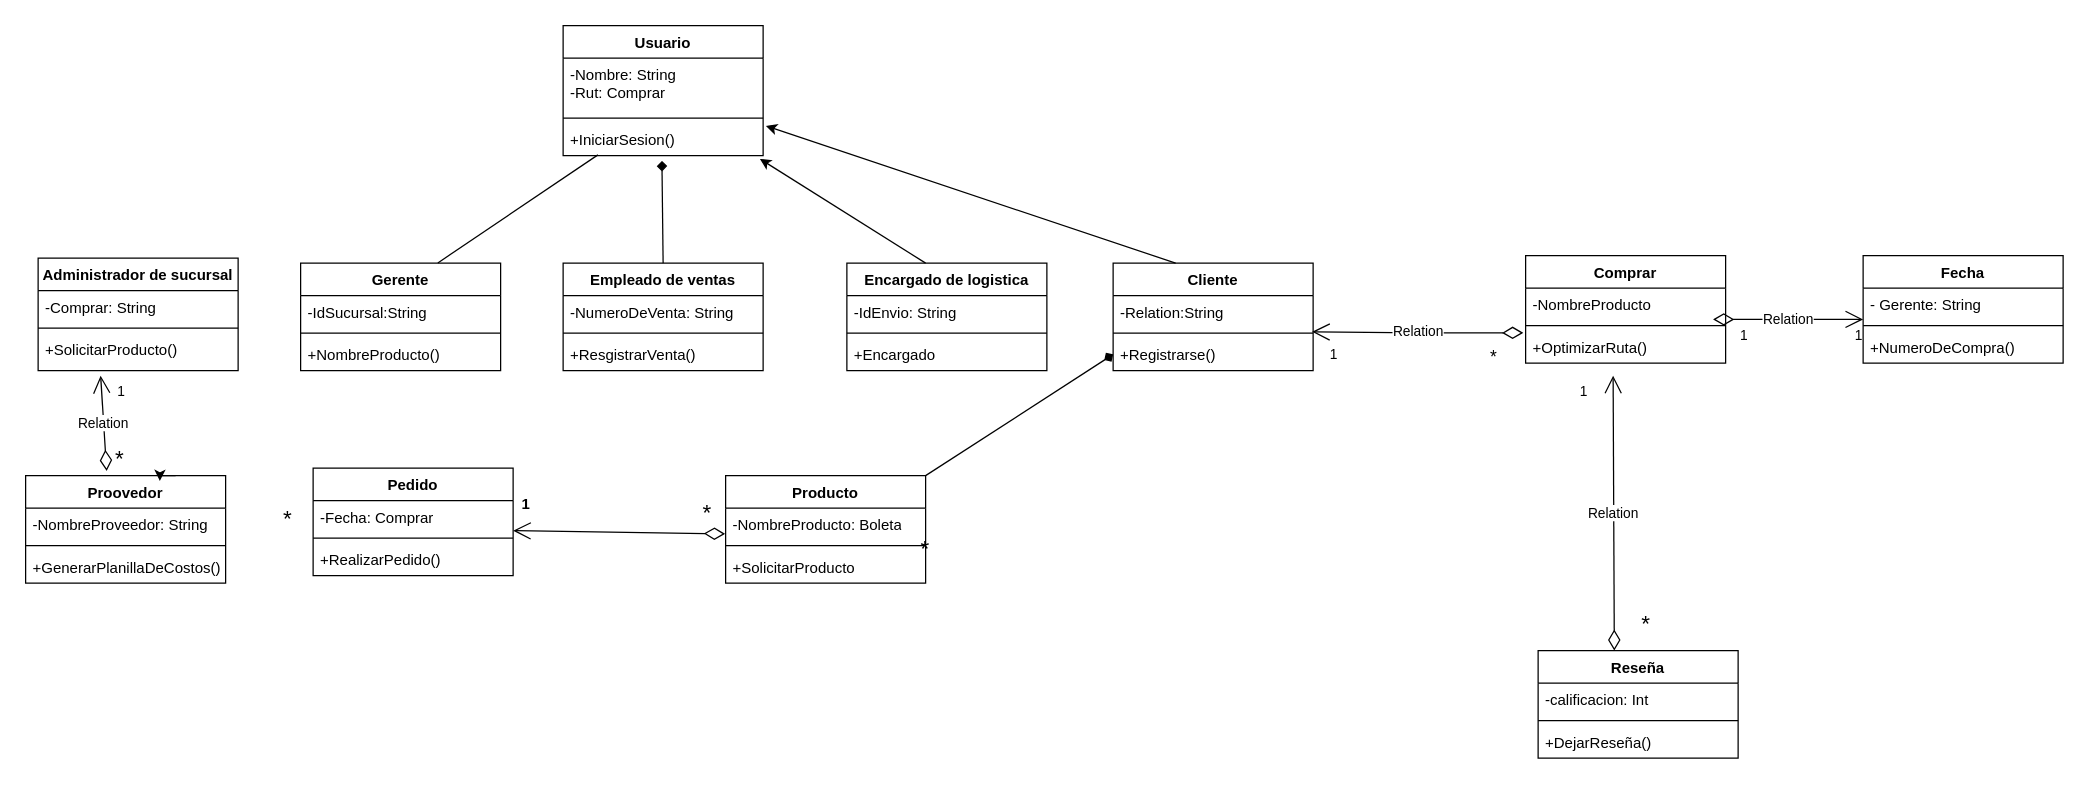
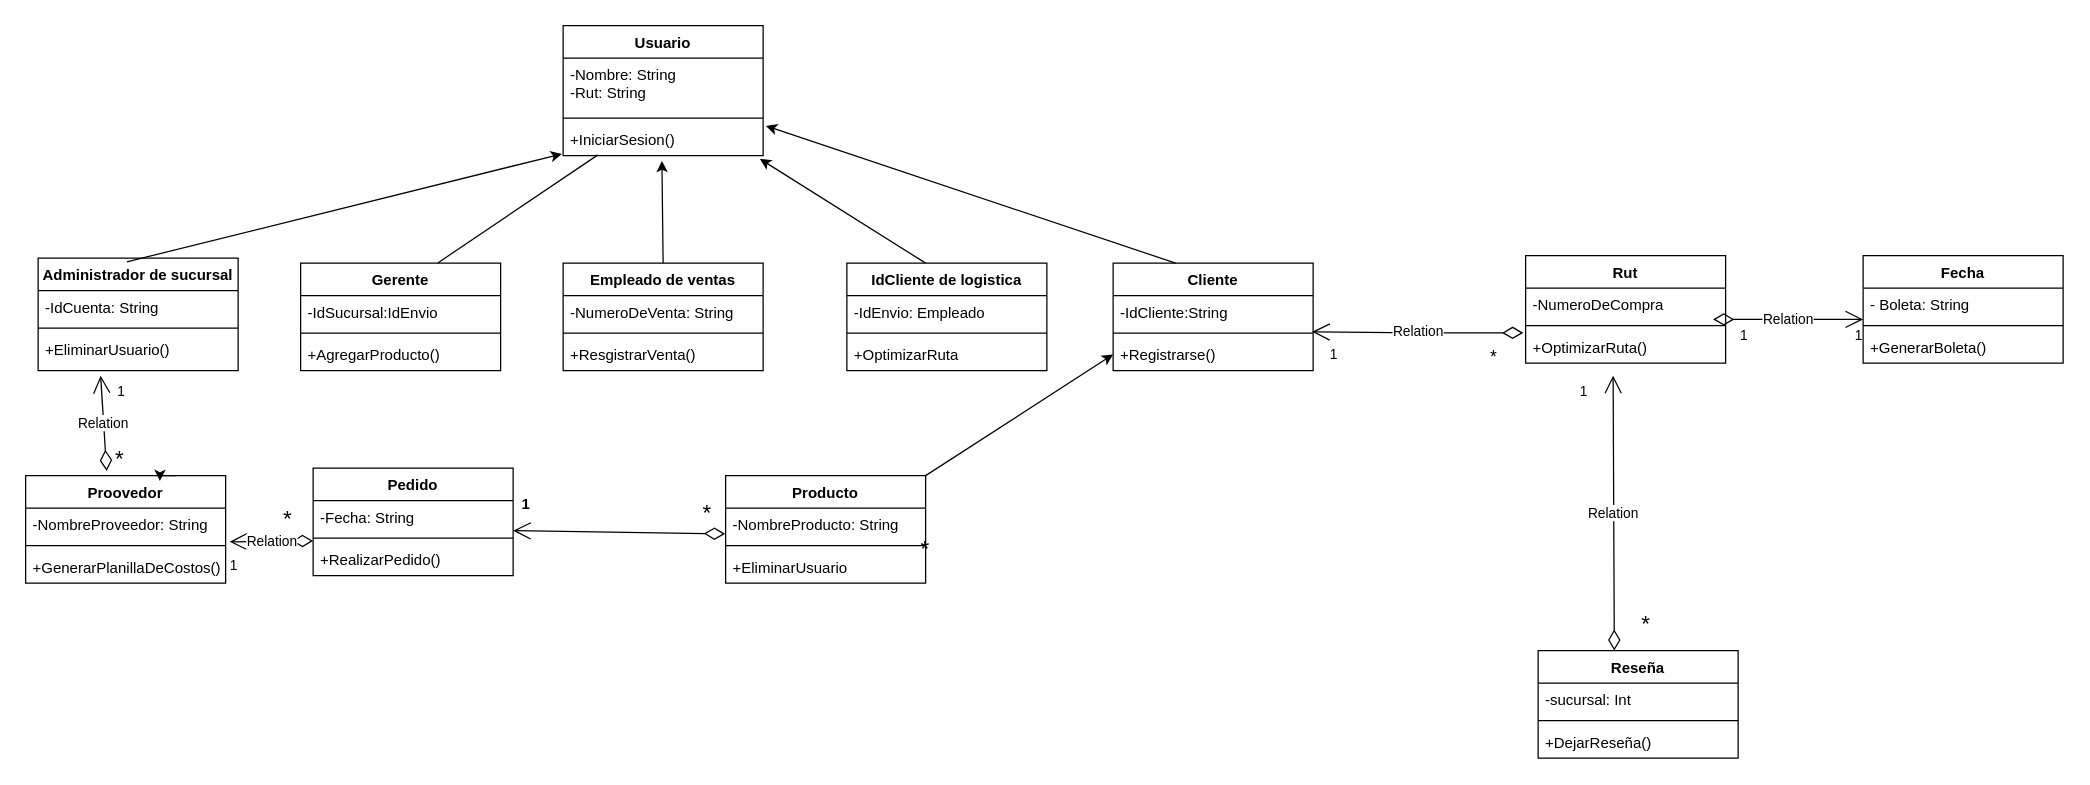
node "-Nombre: String -Rut: Comprar": label "-Nombre: String -Rut: Comprar" -> "-Nombre: String -Rut: String"
edge "Empleado de ventas" -> "+IniciarSesion()": arrowhead diamond -> classic
edge "Administrador de sucursal" -> "+IniciarSesion()": added
node "Comprar": label "Comprar" -> "Rut"
node "Encargado de logistica": label "Encargado de logistica" -> "IdCliente de logistica"
node "-NombreProducto": label "-NombreProducto" -> "-NumeroDeCompra"
node "- Gerente: String": label "- Gerente: String" -> "- Boleta: String"
node "-Comprar: String": label "-Comprar: String" -> "-IdCuenta: String"
node "-IdSucursal:String": label "-IdSucursal:String" -> "-IdSucursal:IdEnvio"
node "-IdEnvio: String": label "-IdEnvio: String" -> "-IdEnvio: Empleado"
node "-Relation:String": label "-Relation:String" -> "-IdCliente:String"
node "+NumeroDeCompra()": label "+NumeroDeCompra()" -> "+GenerarBoleta()"
node "+SolicitarProducto()": label "+SolicitarProducto()" -> "+EliminarUsuario()"
node "+NombreProducto()": label "+NombreProducto()" -> "+AgregarProducto()"
node "+Encargado": label "+Encargado" -> "+OptimizarRuta"
edge "Producto" -> "+Registrarse()": arrowhead diamond -> classic
node "-Fecha: Comprar": label "-Fecha: Comprar" -> "-Fecha: String"
node "-NombreProducto: Boleta": label "-NombreProducto: Boleta" -> "-NombreProducto: String"
edge "-NombreProveedor: String" -- "+RealizarPedido()": added, labels "1", "Relation"
node "+SolicitarProducto": label "+SolicitarProducto" -> "+EliminarUsuario"
node "-calificacion: Int": label "-calificacion: Int" -> "-sucursal: Int"
